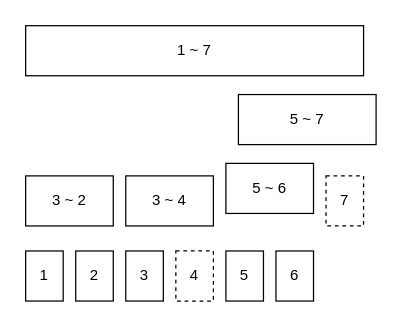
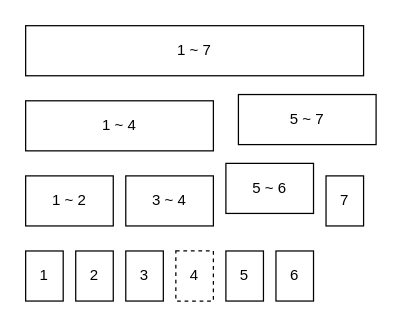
node "1 ~ 4": added
node "3 ~ 2": label "3 ~ 2" -> "1 ~ 2"
node "7": style dashed -> solid
